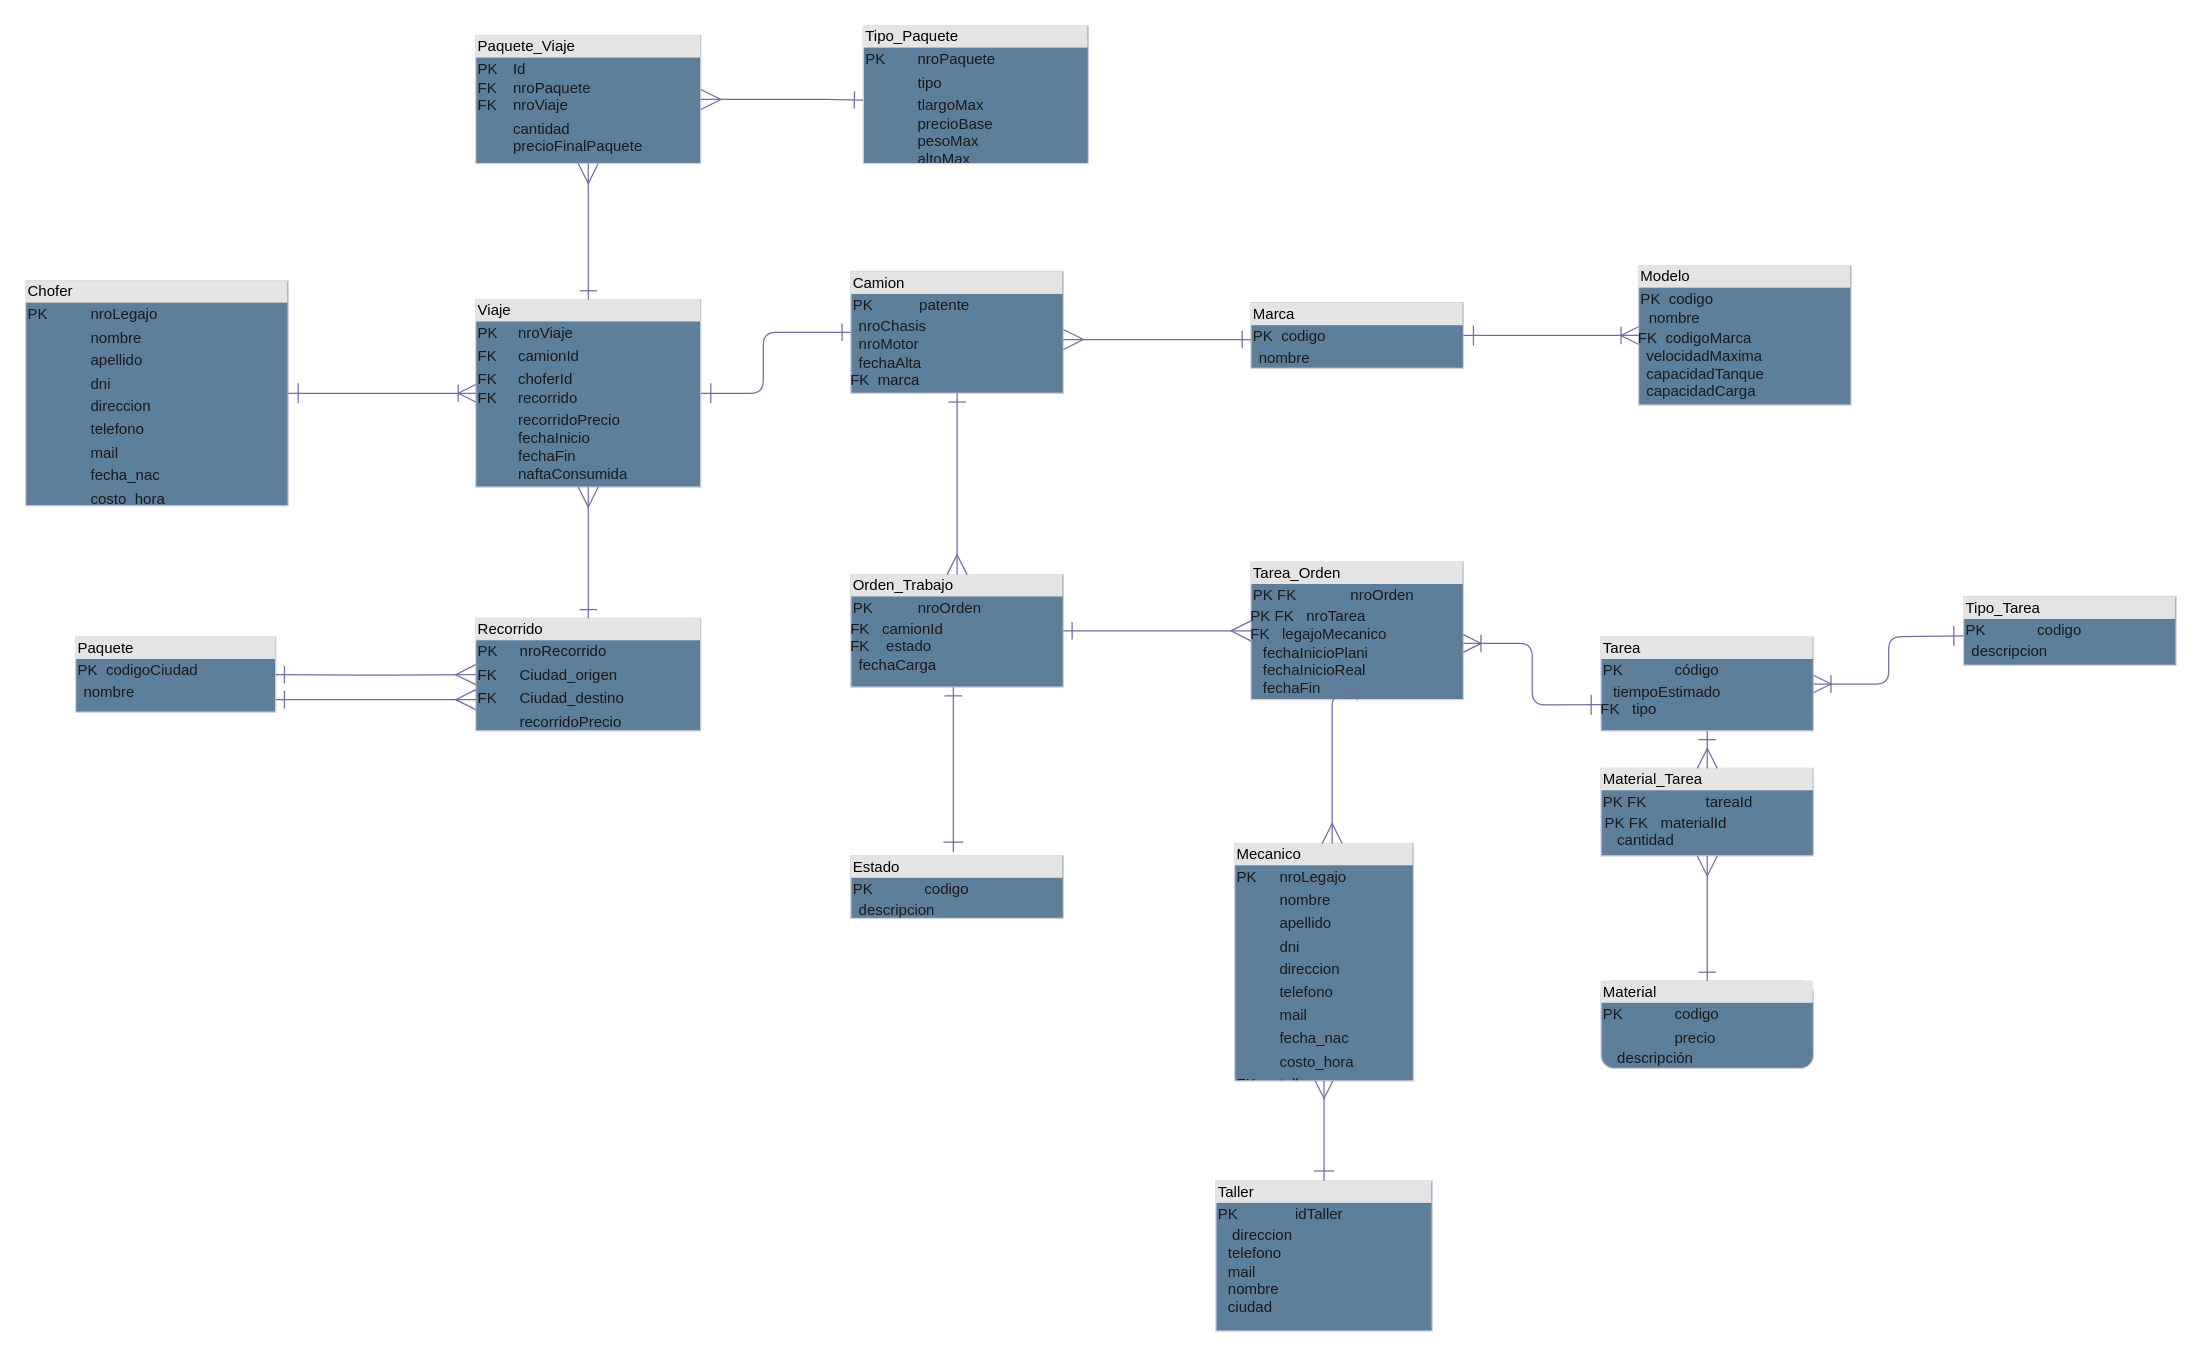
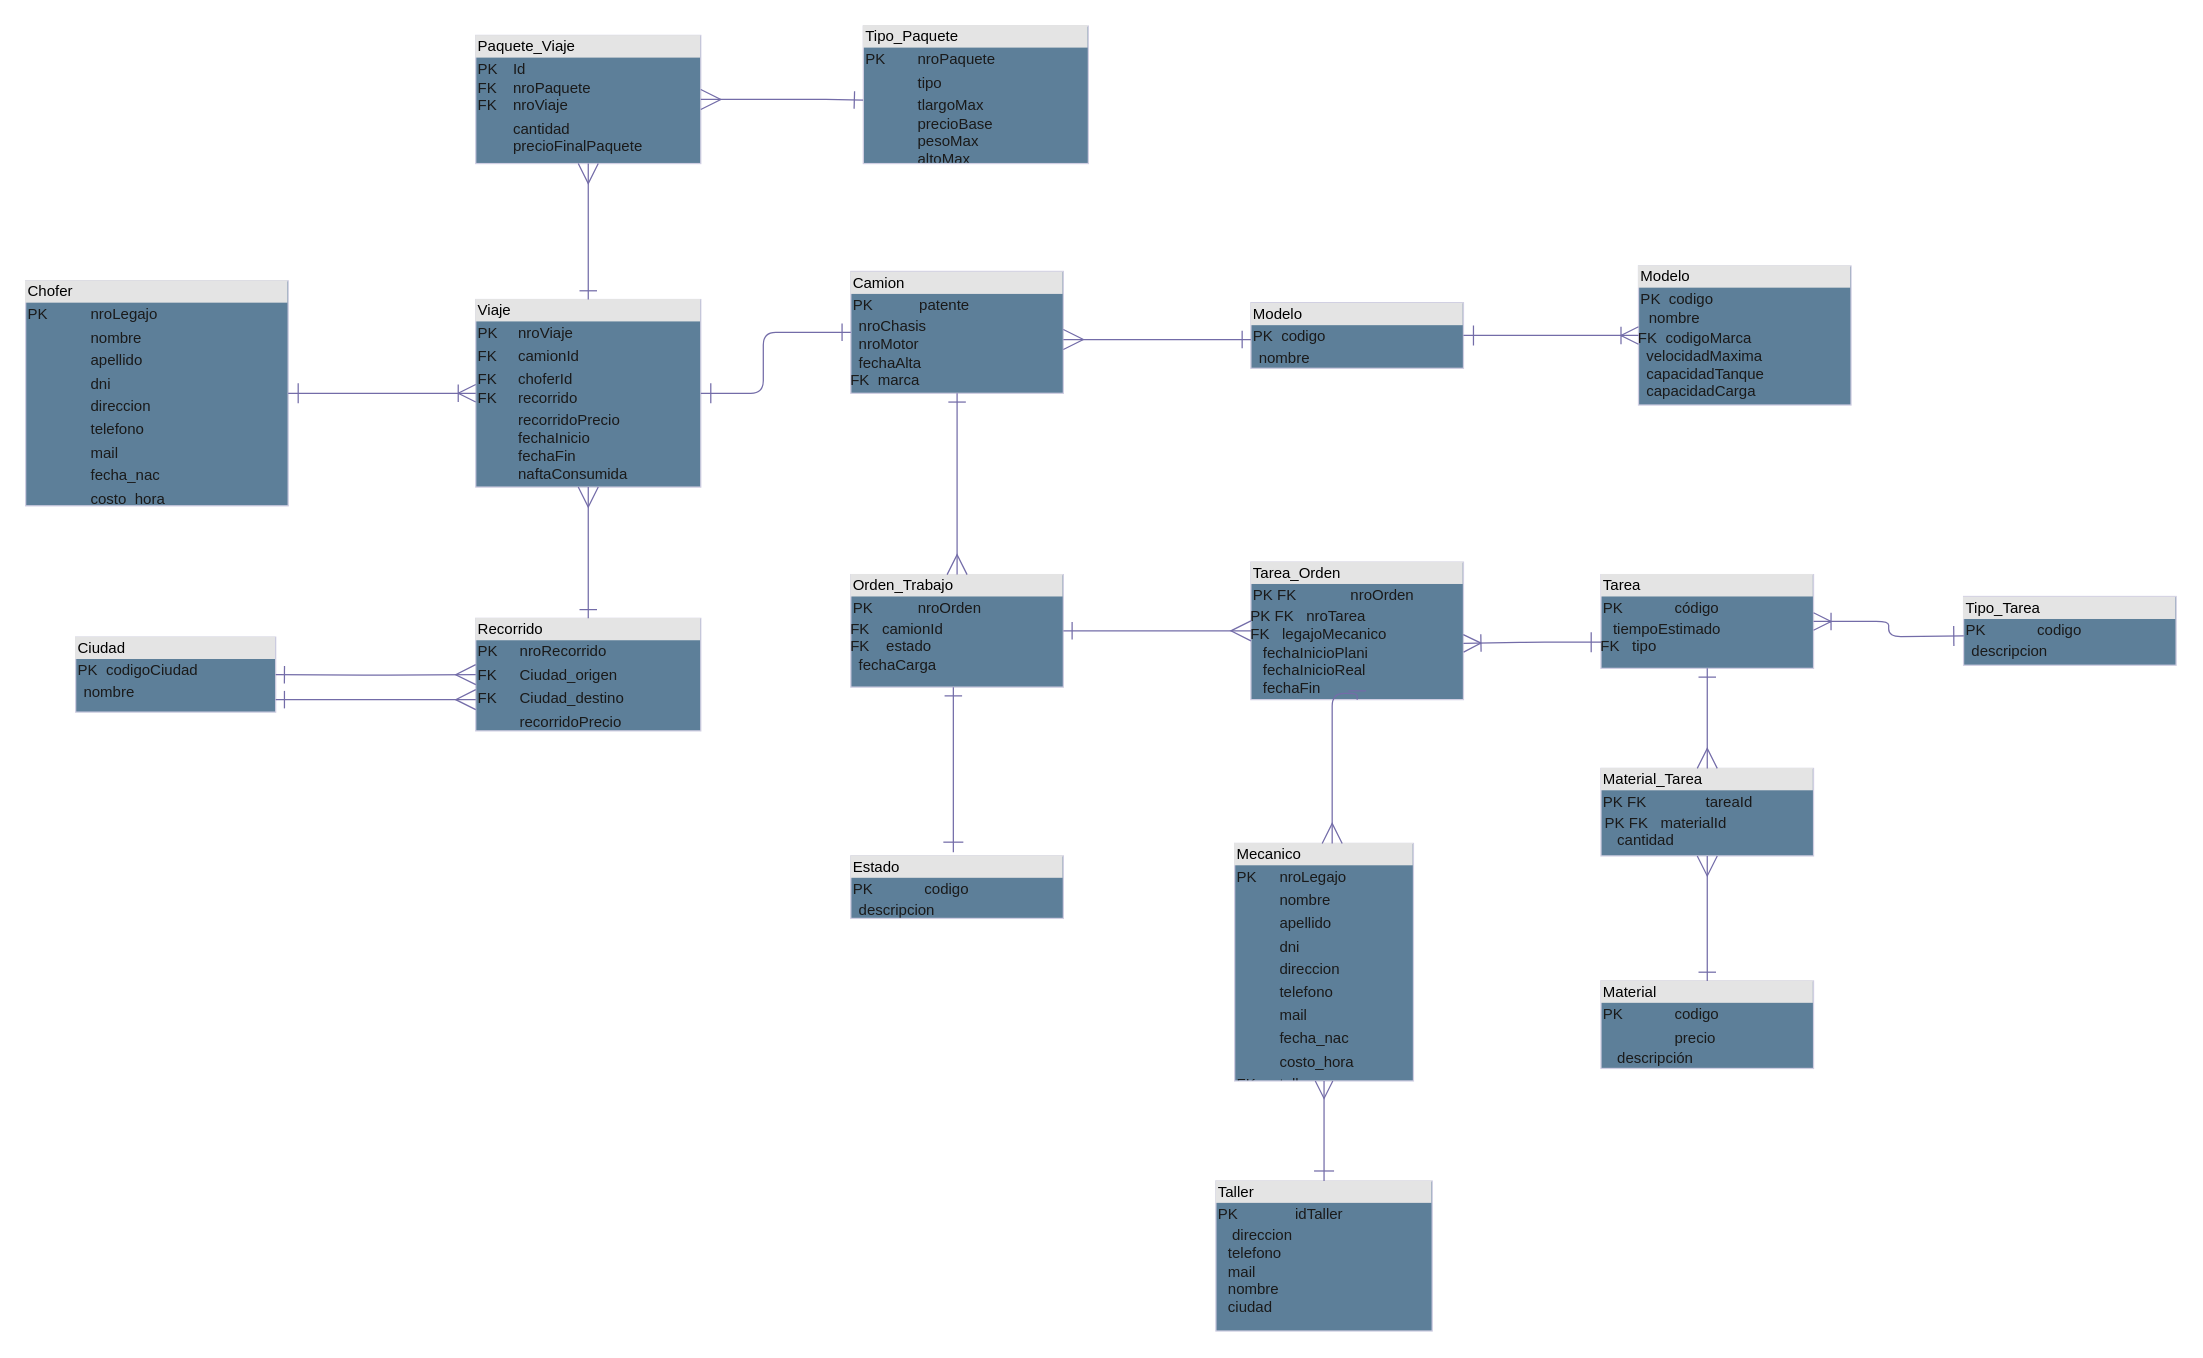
node "Marca PK codigo nombre": label "Marca PK codigo nombre" -> "Modelo PK codigo nombre"
node "Paquete PK codigoCiudad nombre": label "Paquete PK codigoCiudad nombre" -> "Ciudad PK codigoCiudad nombre"
node "Tarea PK código tiempoEstimado FK tipo": moved (1707, 684) -> (1707, 621)
node "Material PK codigo precio descripción": shape rounded rectangle -> rectangle
